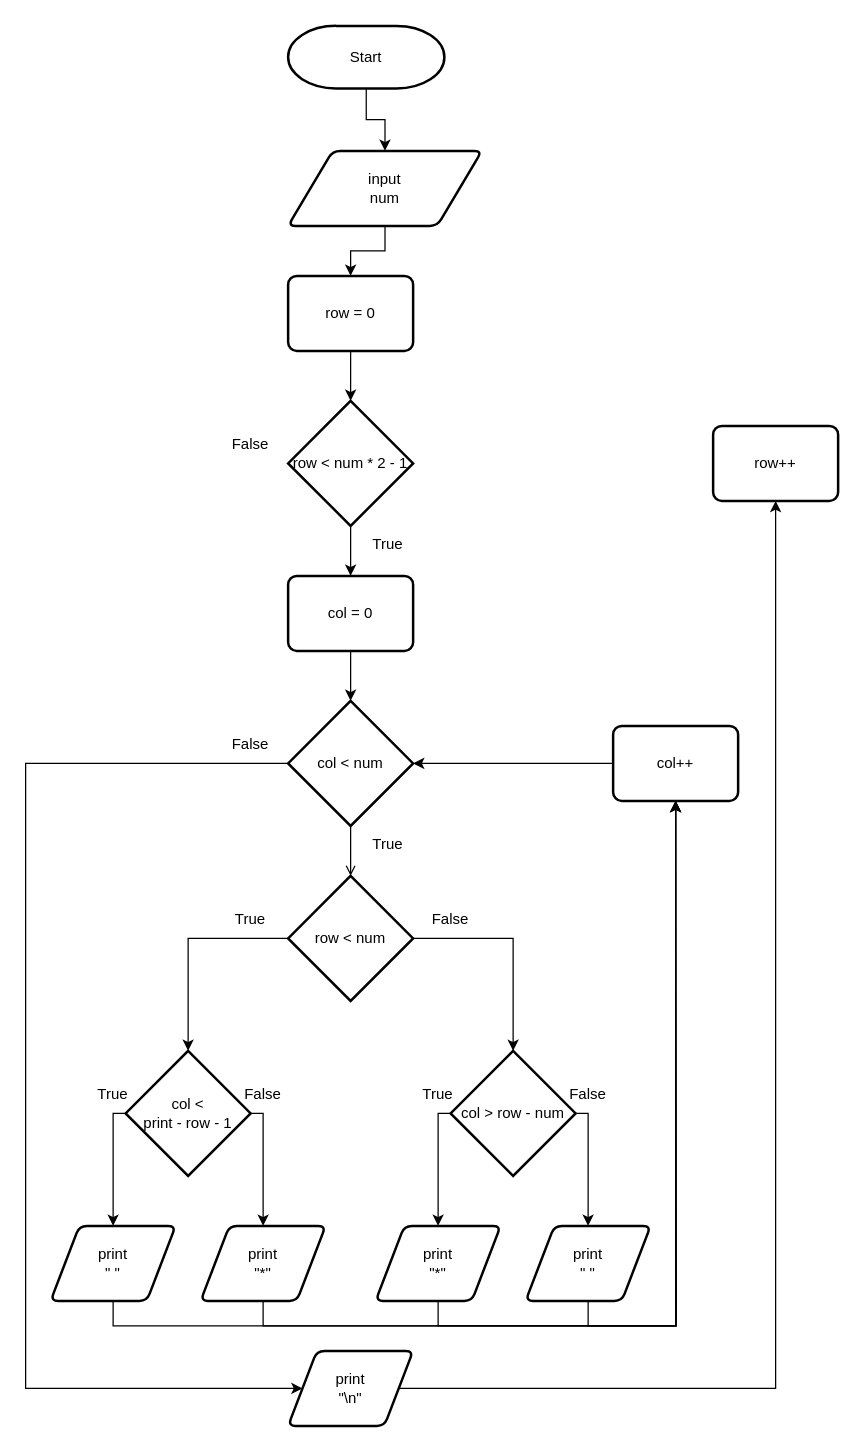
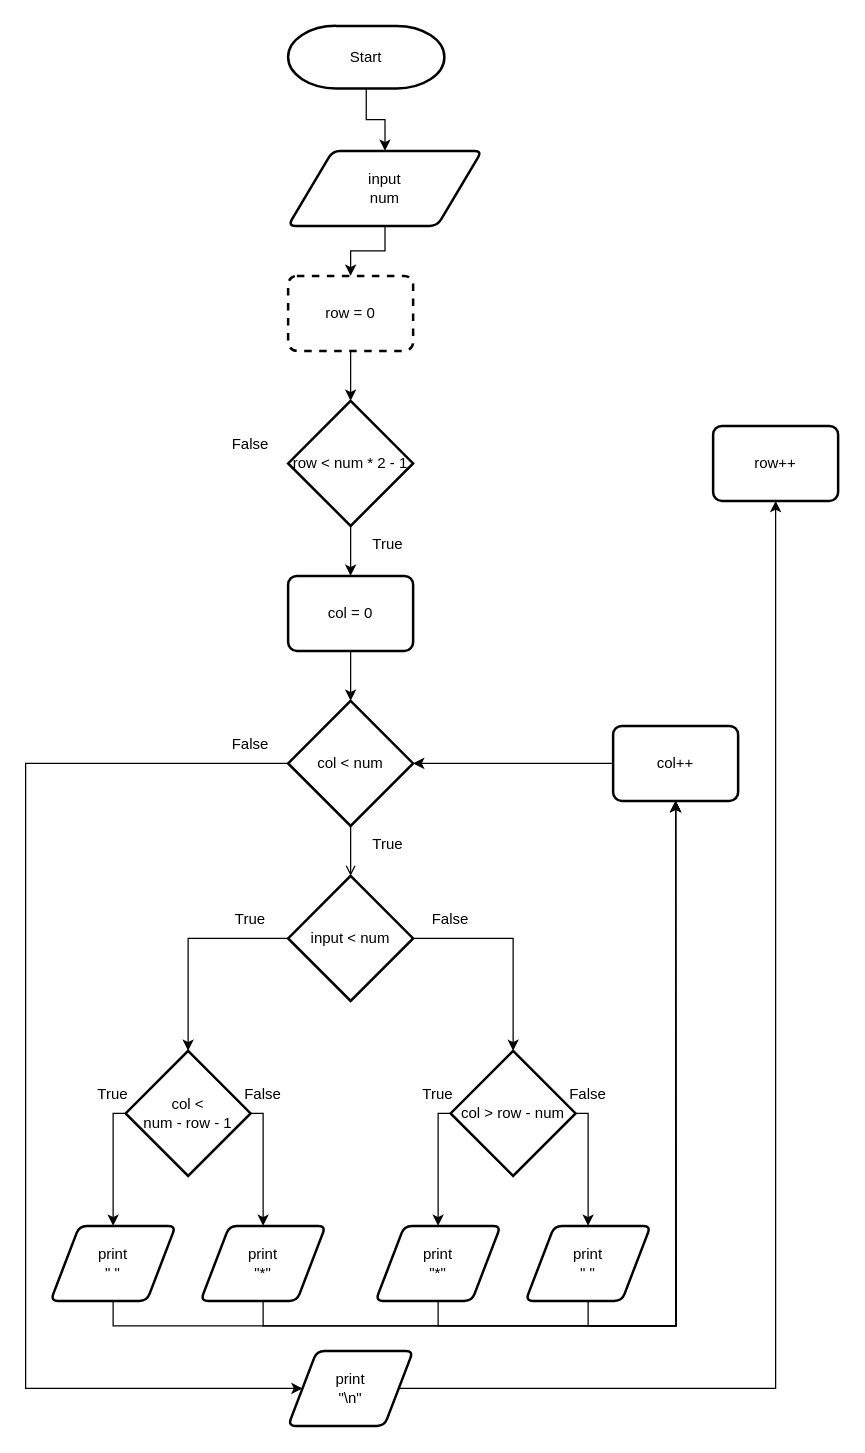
node "row = 0": style solid -> dashed
node "row < num": label "row < num" -> "input < num"
node "col < print - row - 1": label "col < print - row - 1" -> "col < num - row - 1"
